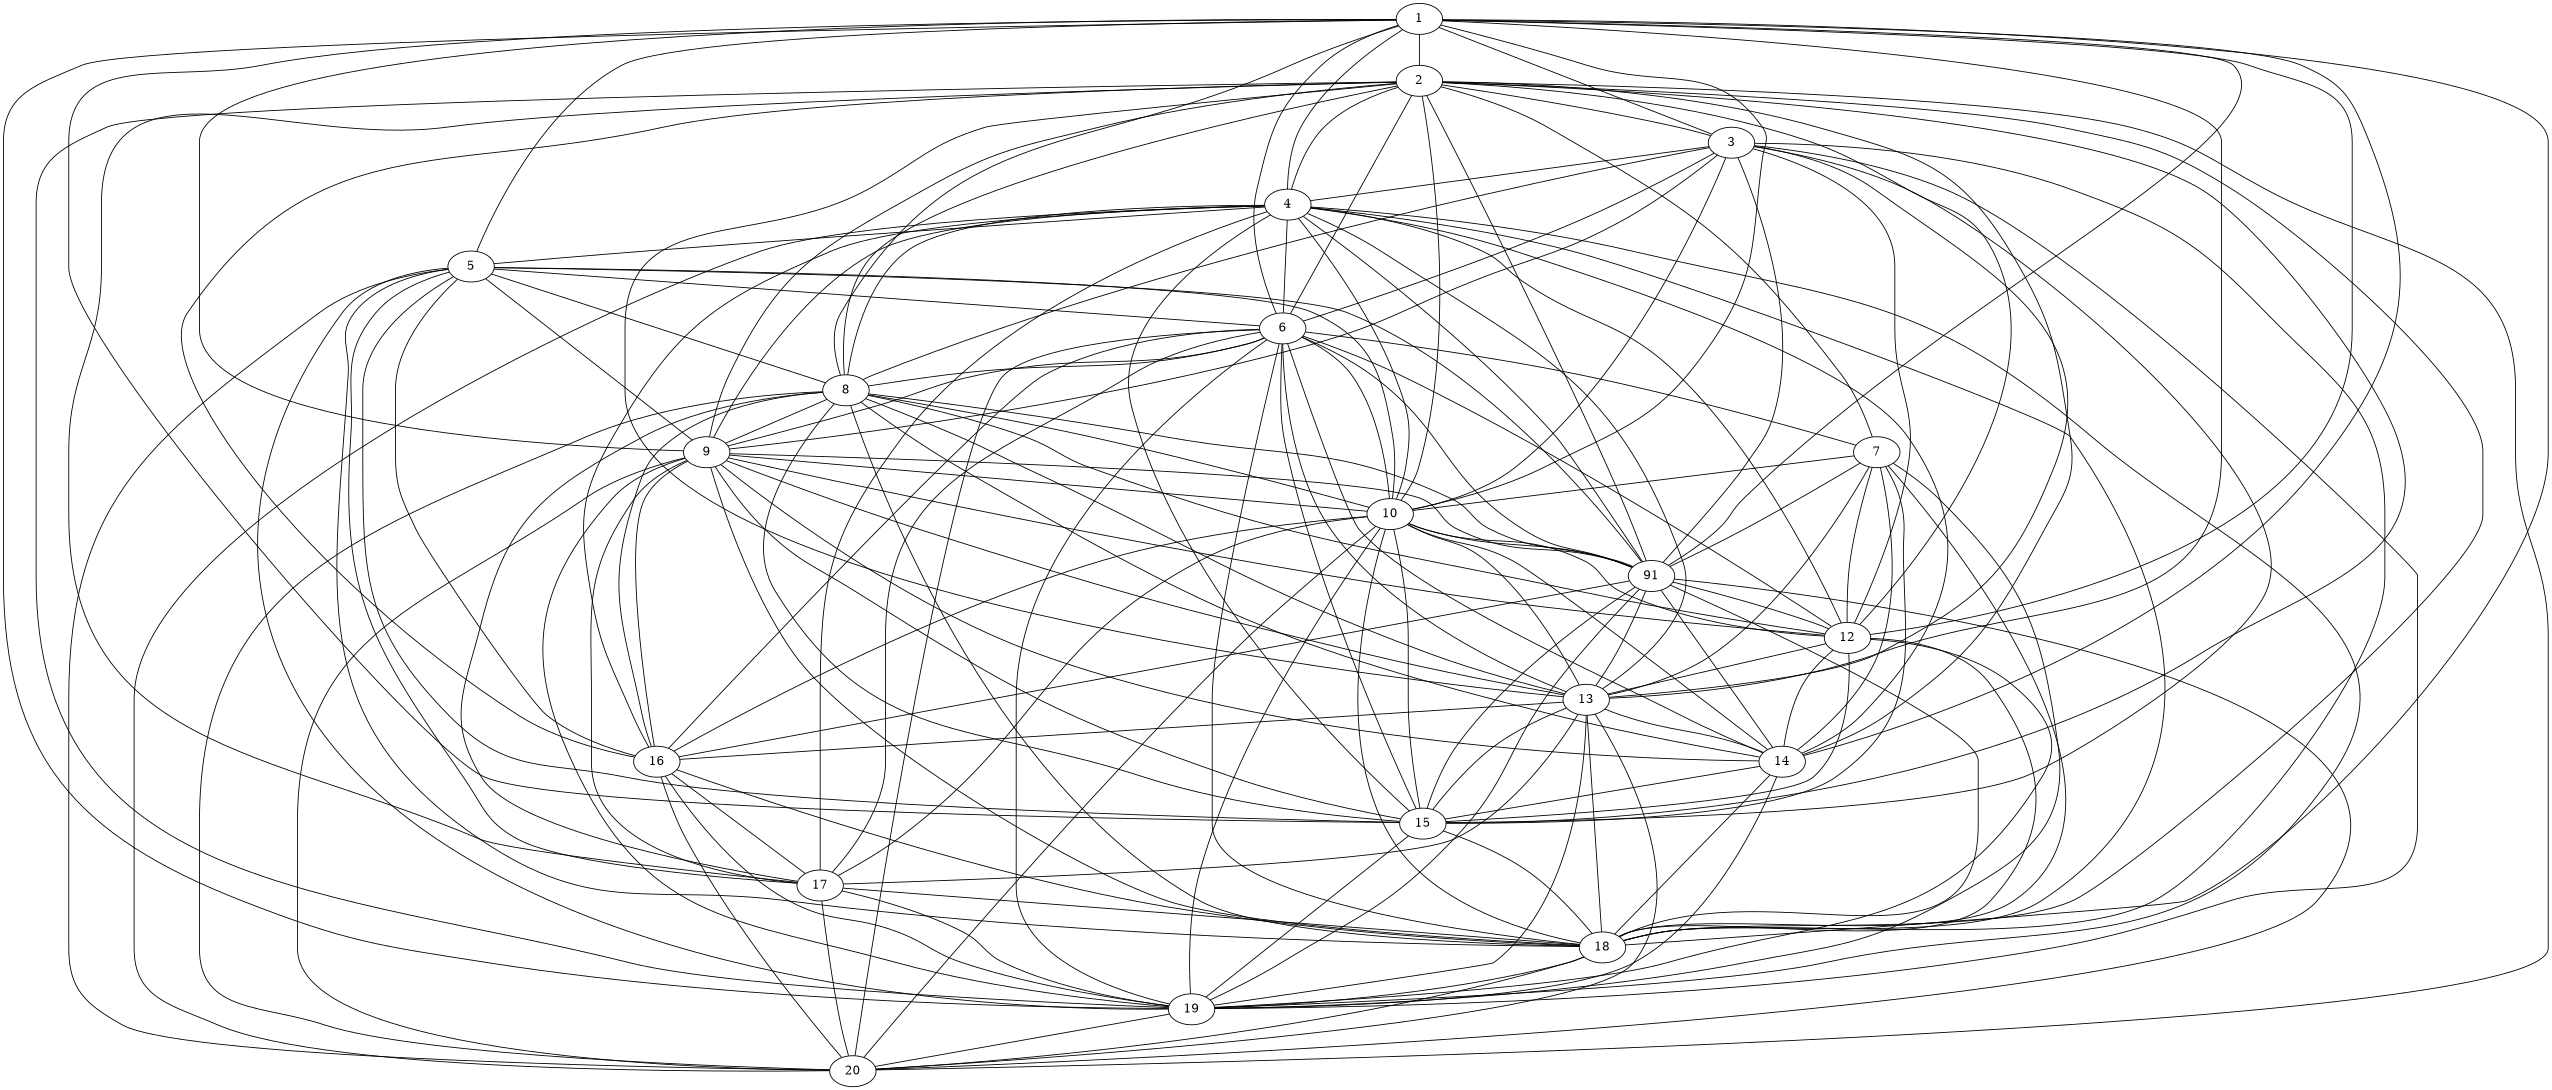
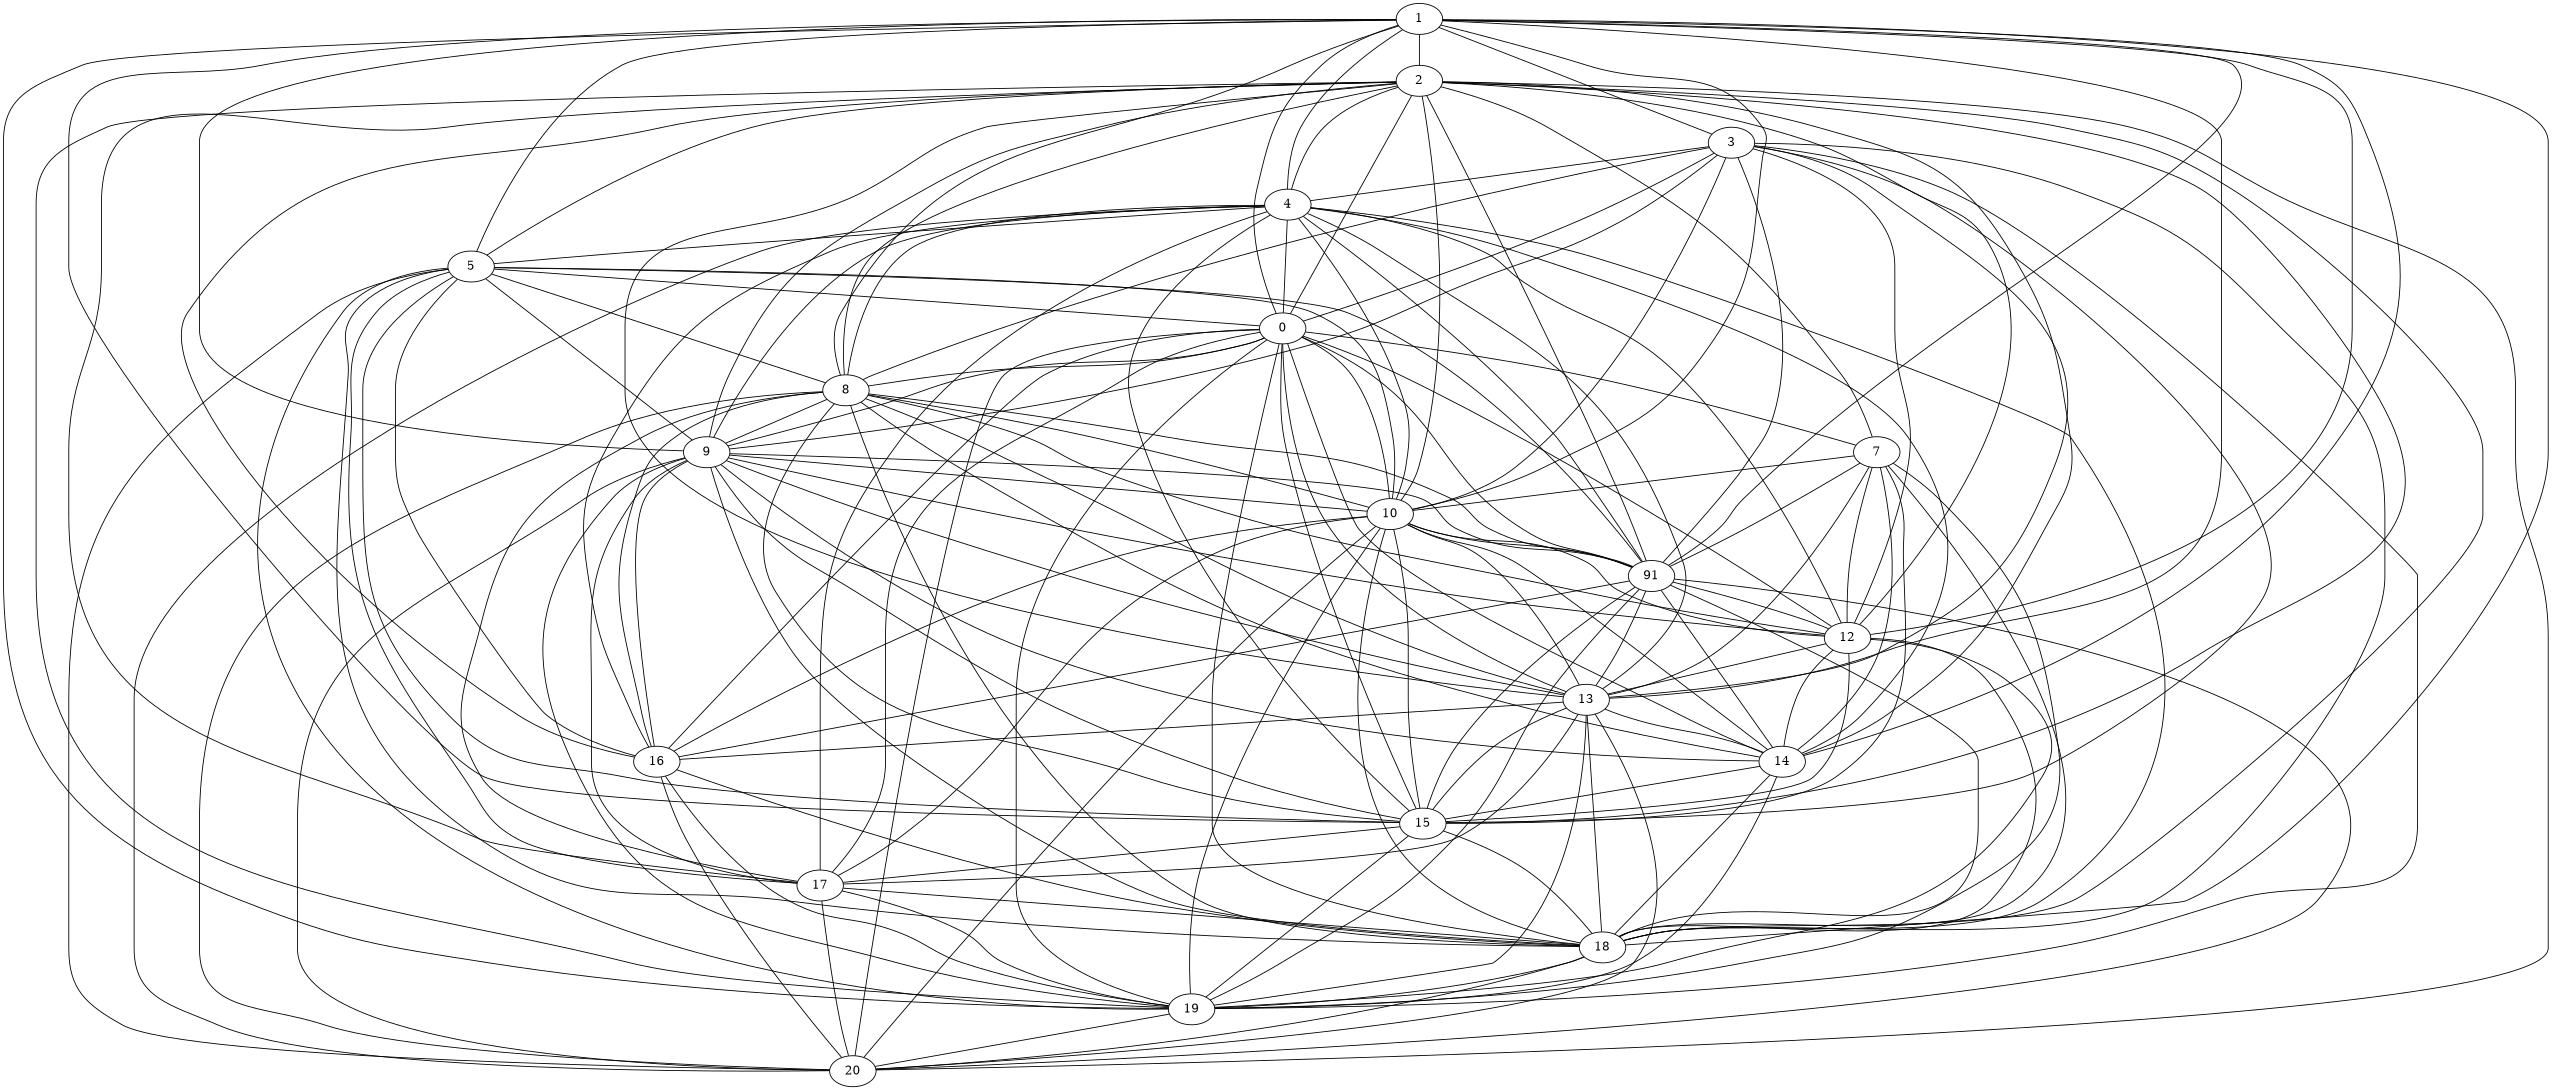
edge "2" -- "3": now "2" -- "5"
node "6": label "6" -> "0"
edge "4" -- "19": removed
edge "16" -- "17": now "15" -- "17"
